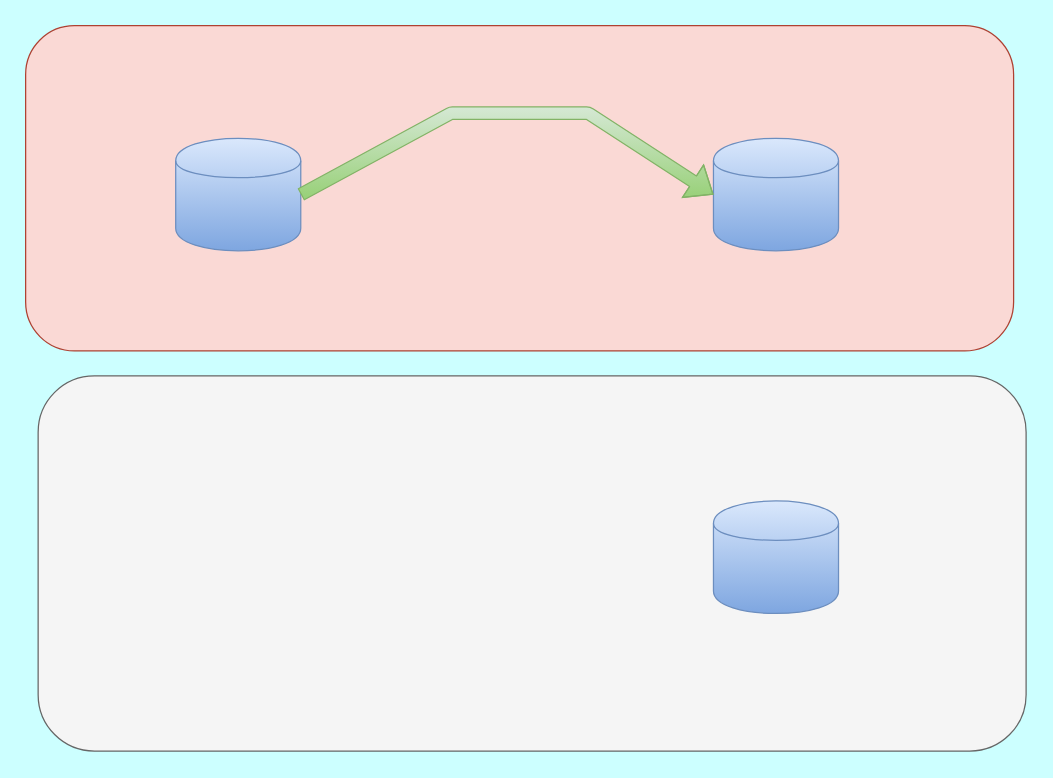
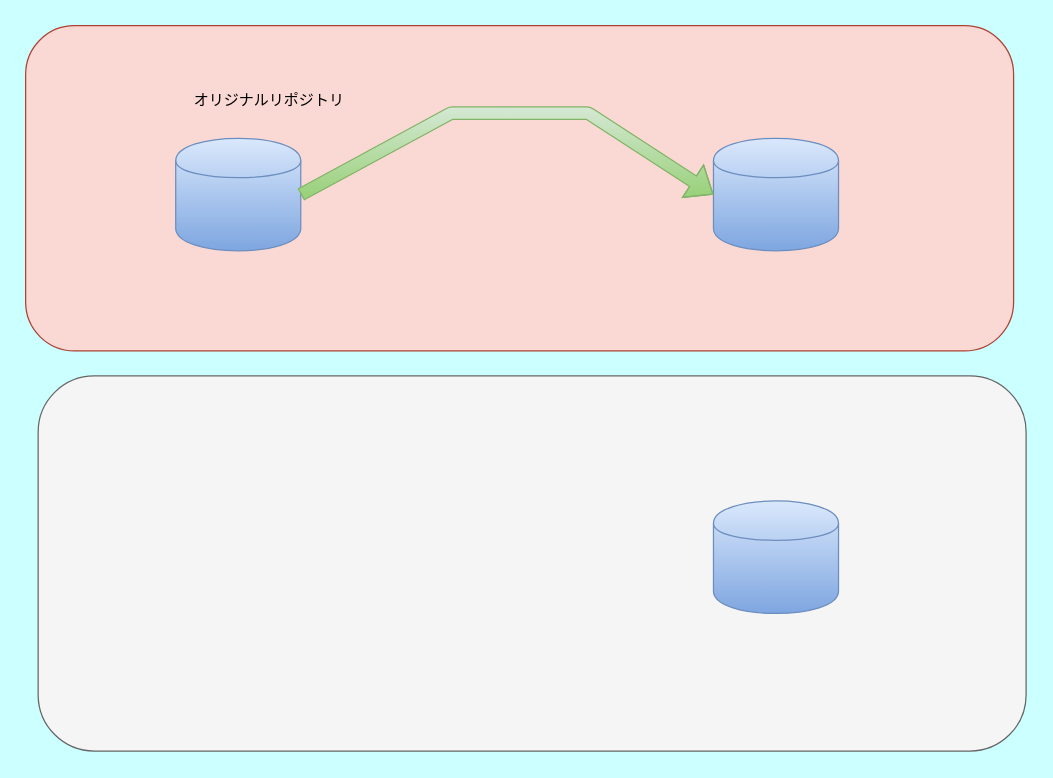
node "オリジナルリポジトリ": added
